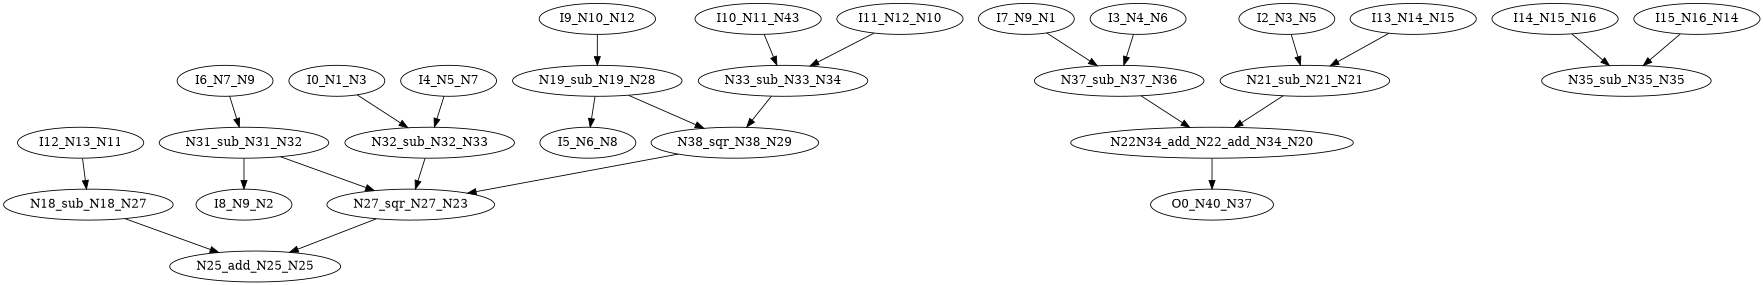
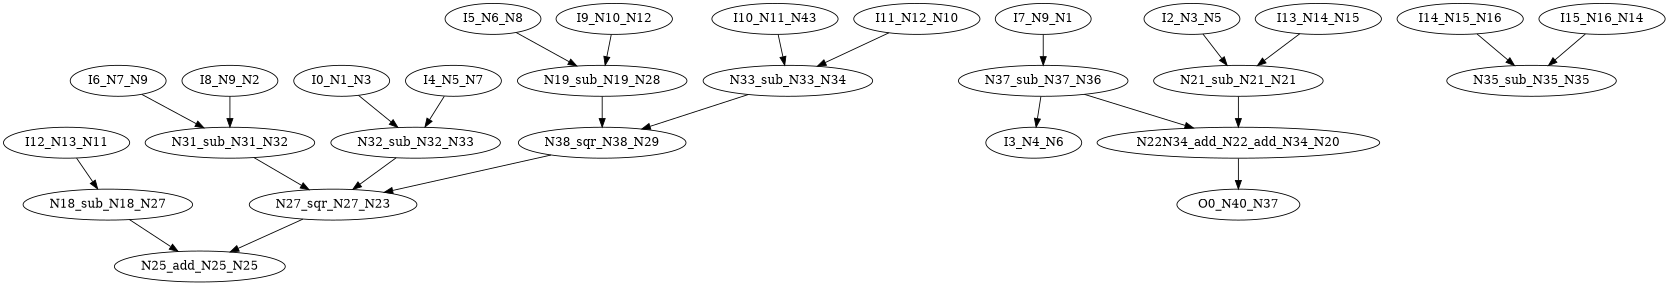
edge "I3_N4_N6" -> "N37_sub_N37_N36": reversed
edge "N19_sub_N19_N28" -> "I5_N6_N8": reversed
edge "N31_sub_N31_N32" -> "I8_N9_N2": reversed
